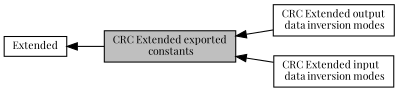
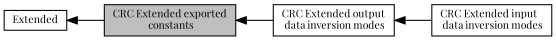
edge "CRC Extended input data inversion modes" -> "CRC Extended exported constants": now "CRC Extended input data inversion modes" -> "CRC Extended output data inversion modes"
